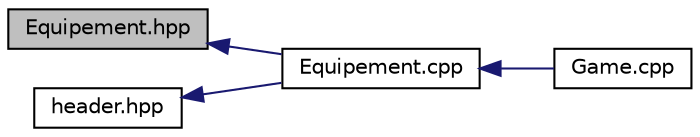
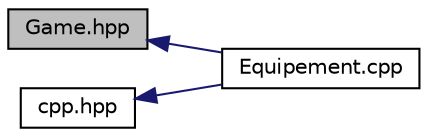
node "Equipement.hpp": label "Equipement.hpp" -> "Game.hpp"
node "Game.cpp": removed
node "header.hpp": label "header.hpp" -> "cpp.hpp"
